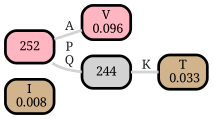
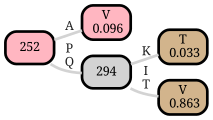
node "244": label "244" -> "294"
node "I 0.008": removed
node "V 0.863": added
